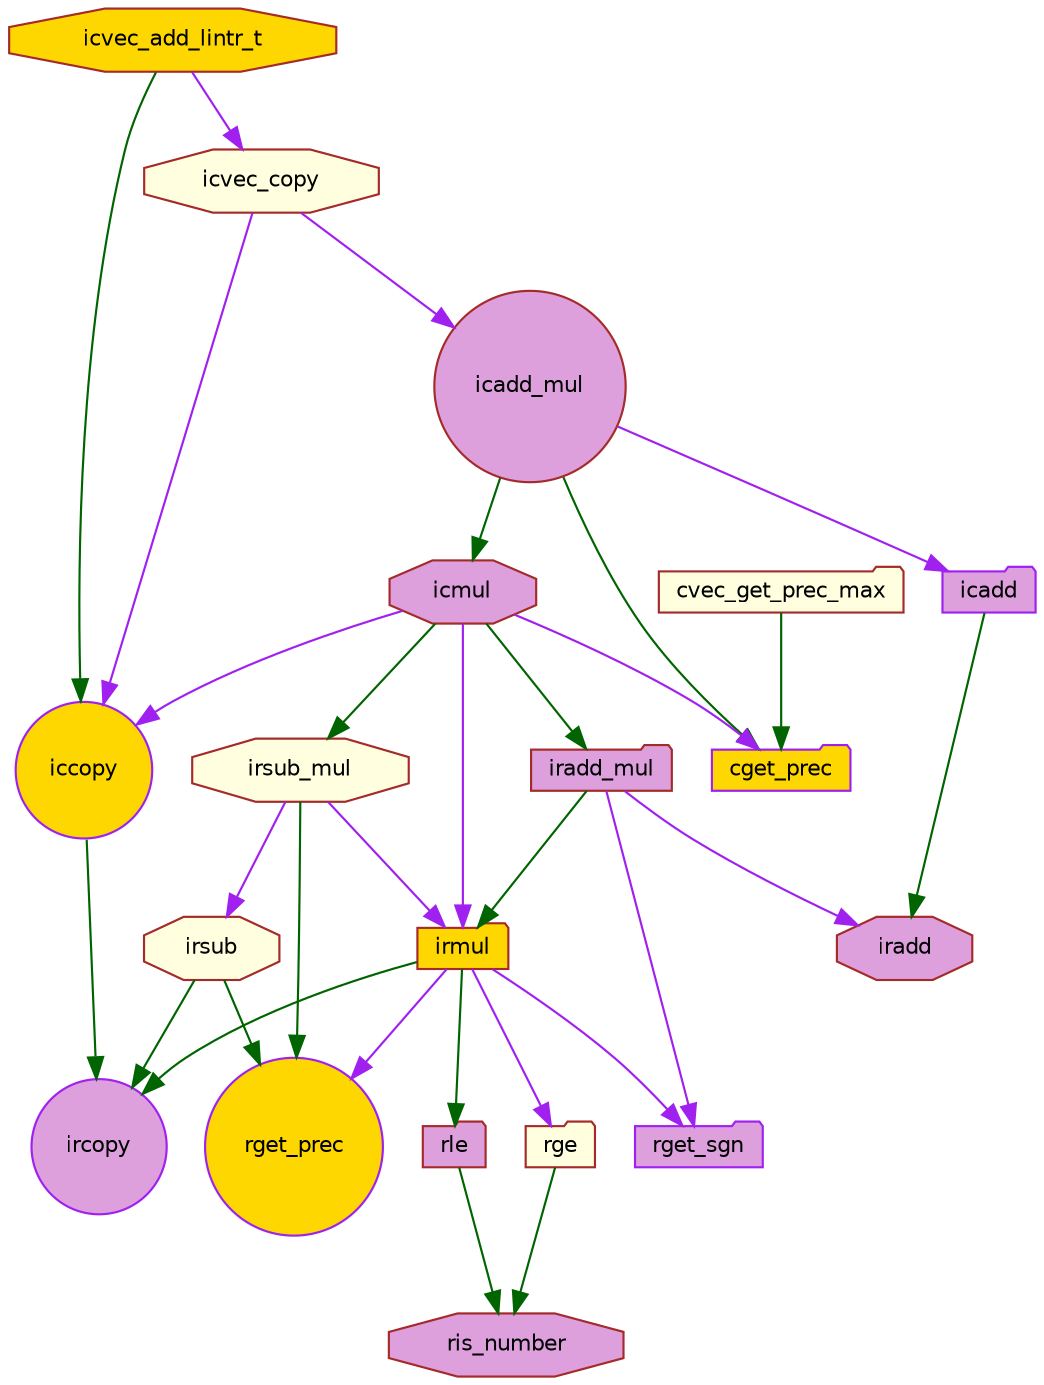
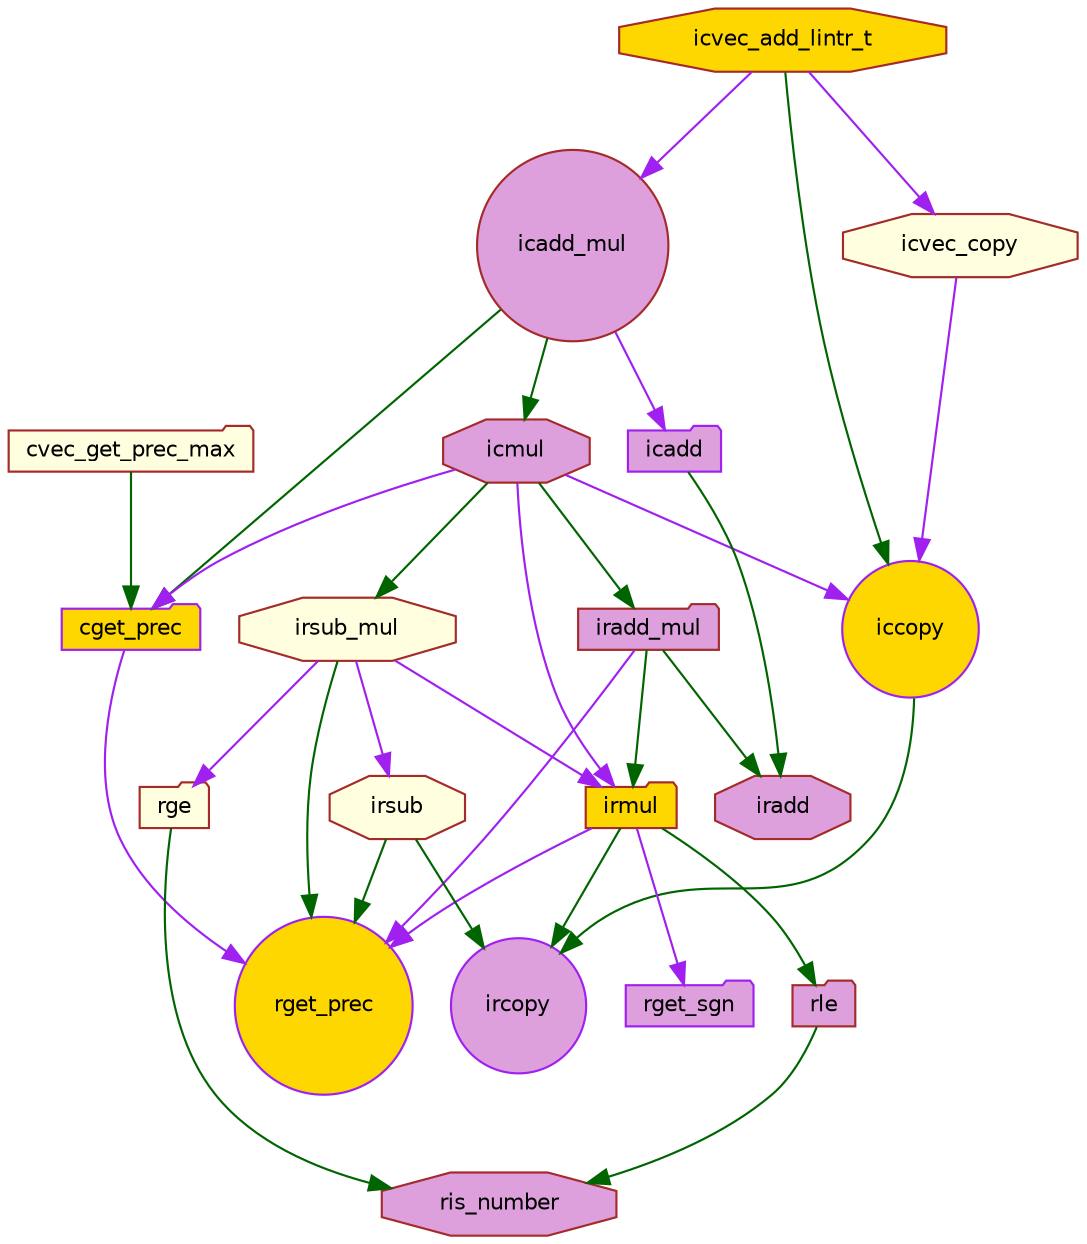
edge "icvec_copy" -> "icadd_mul": now "icvec_add_lintr_t" -> "icadd_mul"
edge "cget_prec" -> "rget_prec": added
edge "iradd_mul" -> "iradd": color purple -> darkgreen
edge "iradd_mul" -> "rget_sgn": now "iradd_mul" -> "rget_prec"
edge "irmul" -> "rge": now "irsub_mul" -> "rge"
